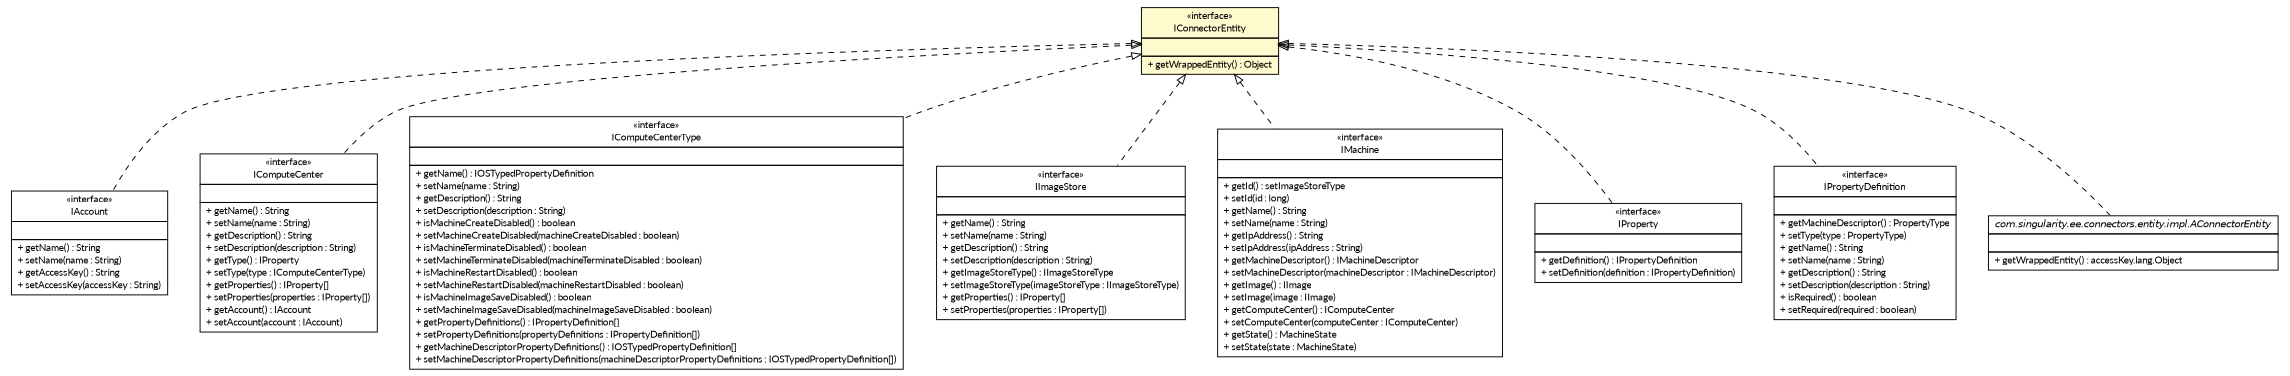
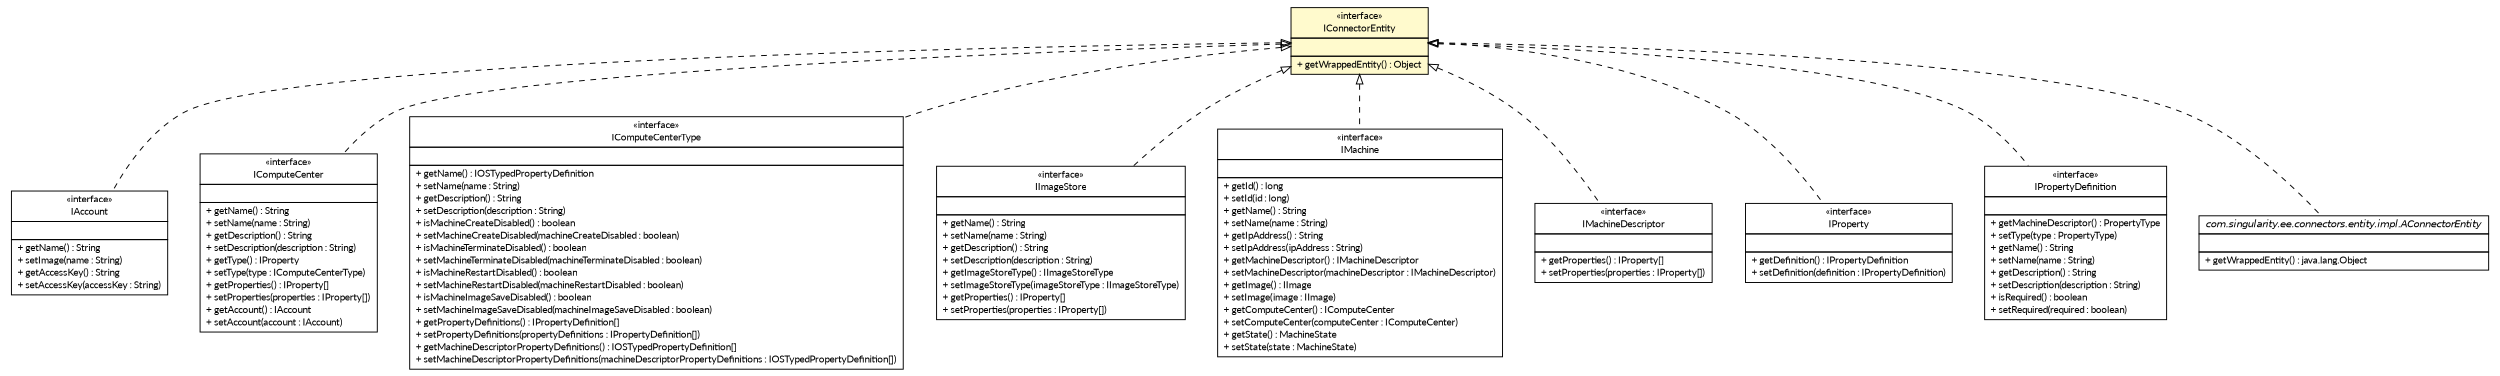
node "IMachine": text "+ getId() : setImageStoreType" -> "+ getId() : long"
node "IMachineDescriptor": added
node "IAccount": text "+ setName(name : String)" -> "+ setImage(name : String)"
node "com.singularity.ee.connectors.entity.impl.AConnectorEntity": text "+ getWrappedEntity() : accessKey.lang.Object" -> "+ getWrappedEntity() : java.lang.Object"
